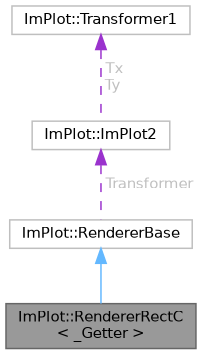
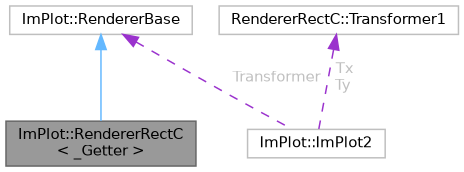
node "ImPlot::Transformer1": label "ImPlot::Transformer1" -> "RendererRectC::Transformer1"
edge "ImPlot::RendererBase" -> "ImPlot::ImPlot2": reversed
